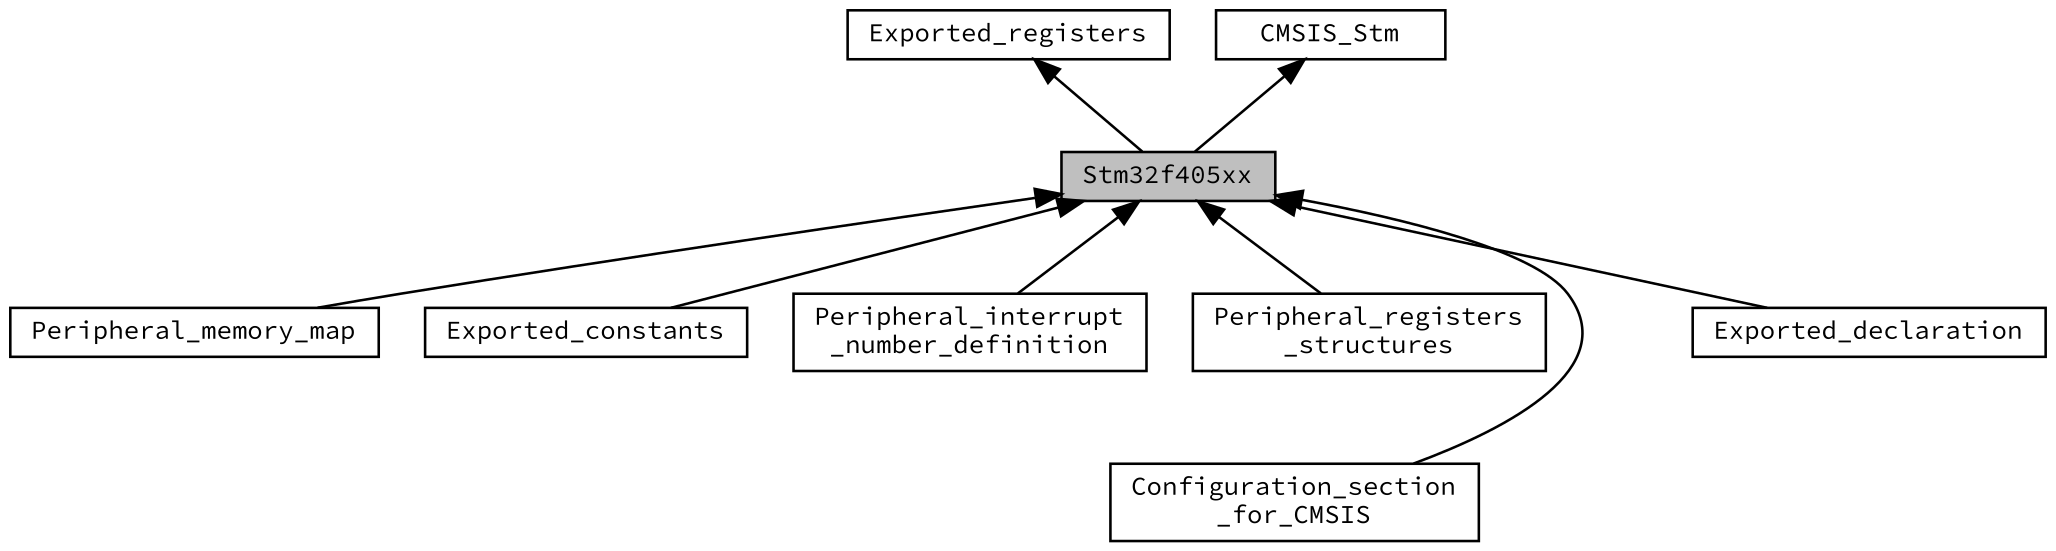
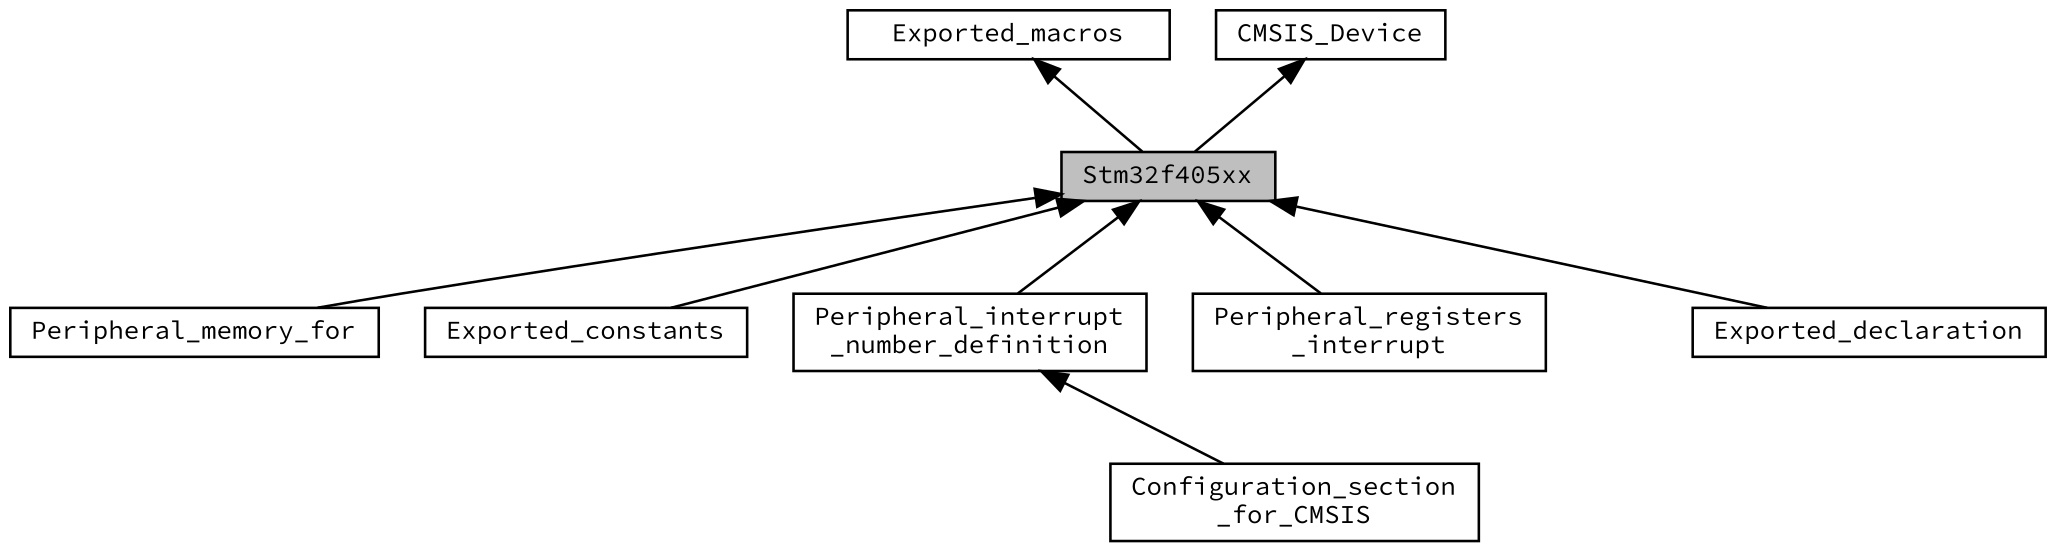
node "Exported_registers": label "Exported_registers" -> "Exported_macros"
node "CMSIS_Stm": label "CMSIS_Stm" -> "CMSIS_Device"
edge "Configuration_section _for_CMSIS" -> "Stm32f405xx": now "Configuration_section _for_CMSIS" -> "Peripheral_interrupt _number_definition"
node "Peripheral_memory_map": label "Peripheral_memory_map" -> "Peripheral_memory_for"
node "Peripheral_registers _structures": label "Peripheral_registers _structures" -> "Peripheral_registers _interrupt"
